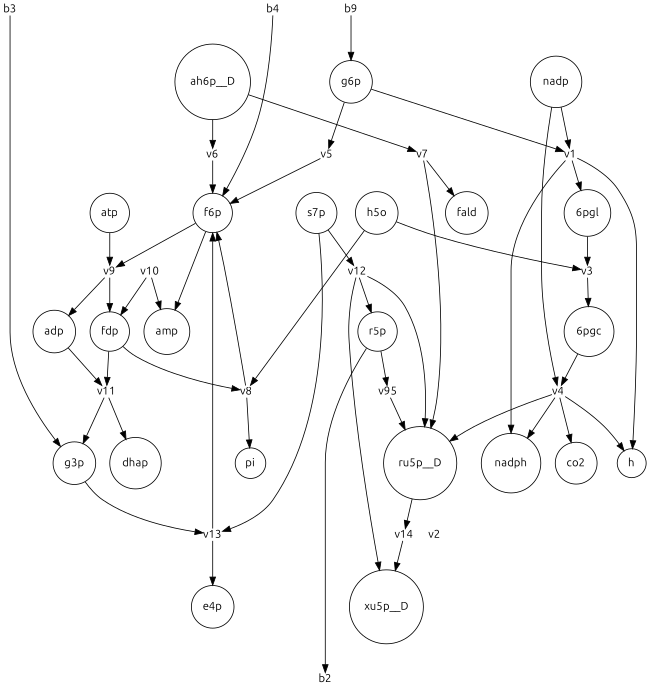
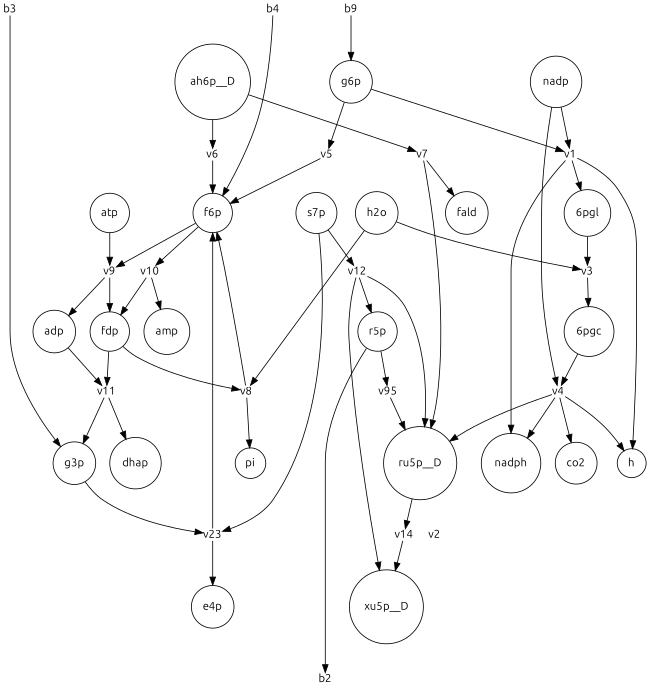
node "h5o": label "h5o" -> "h2o"
edge "f6p" -> "amp": now "f6p" -> "v10"
node "v13": label "v13" -> "v23"
